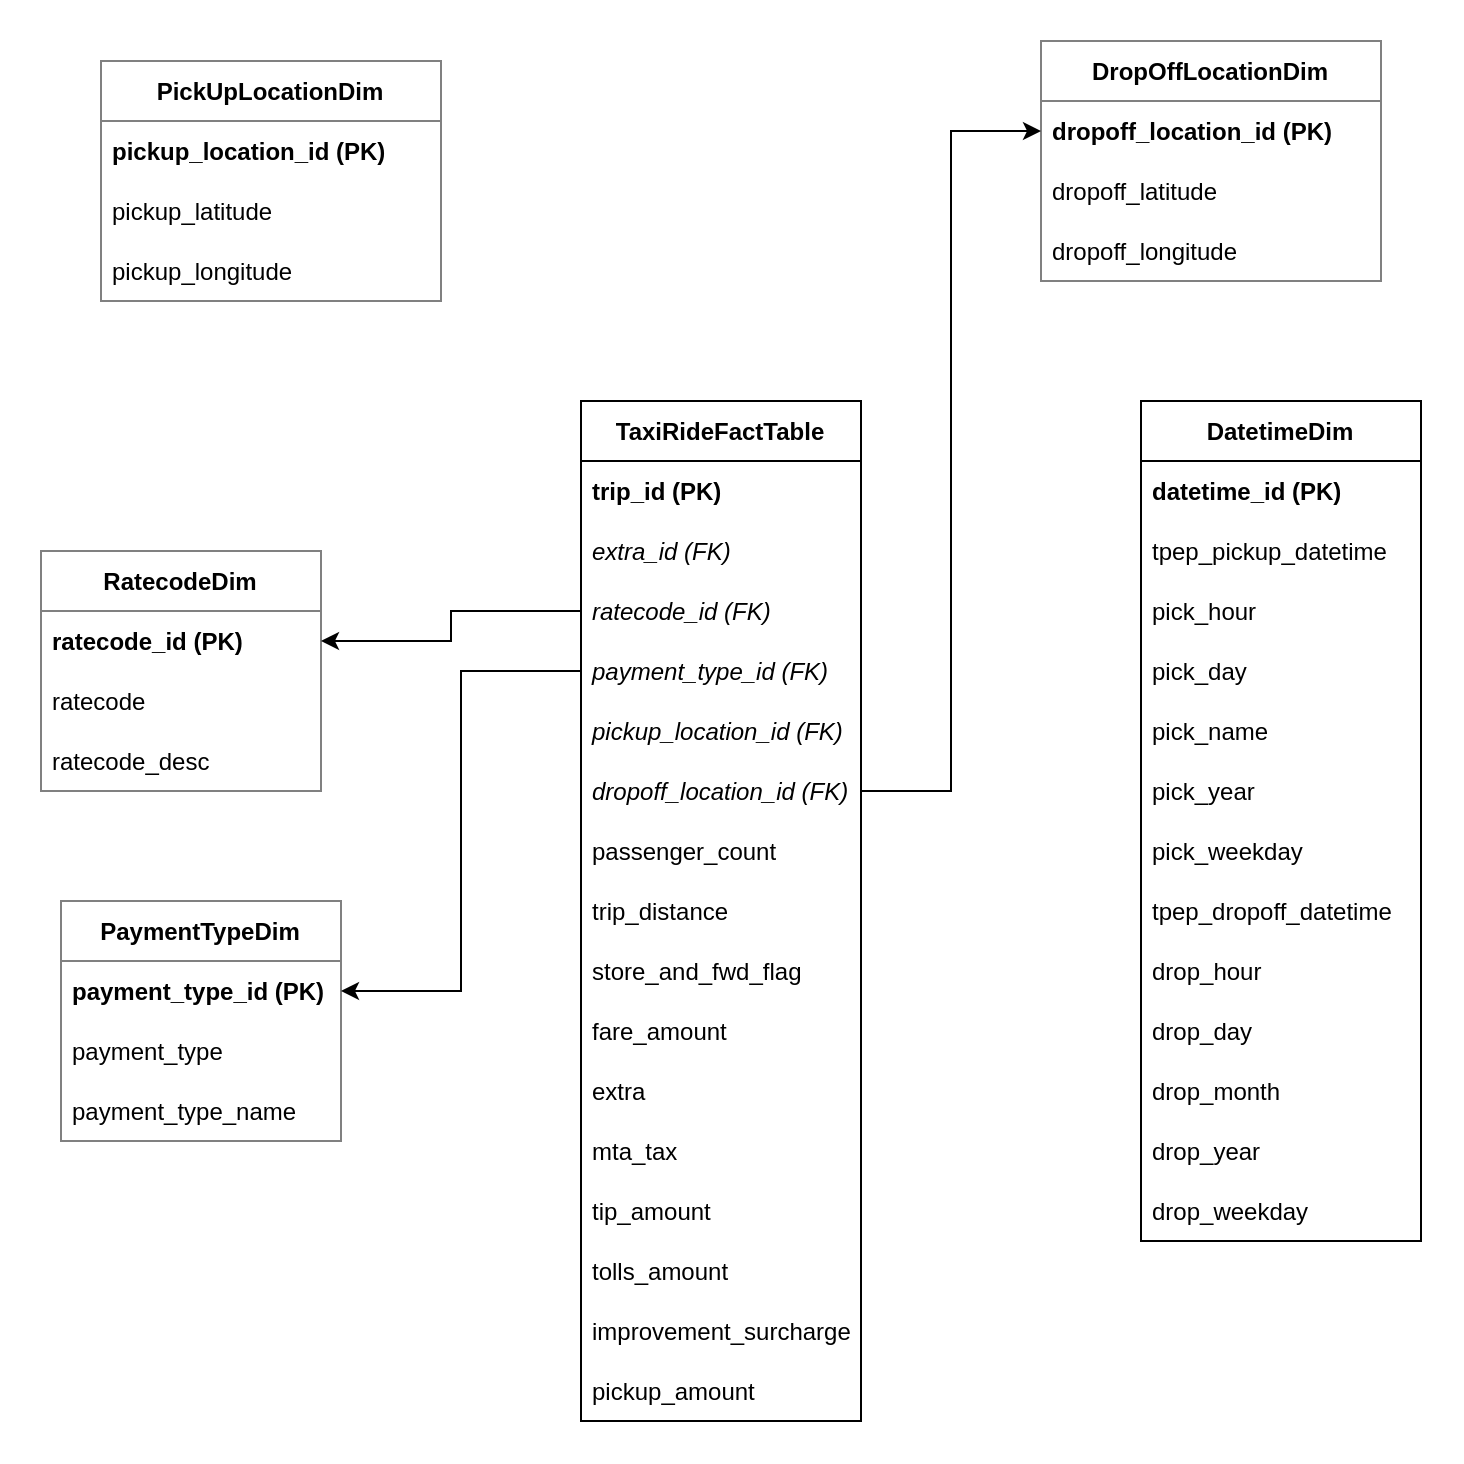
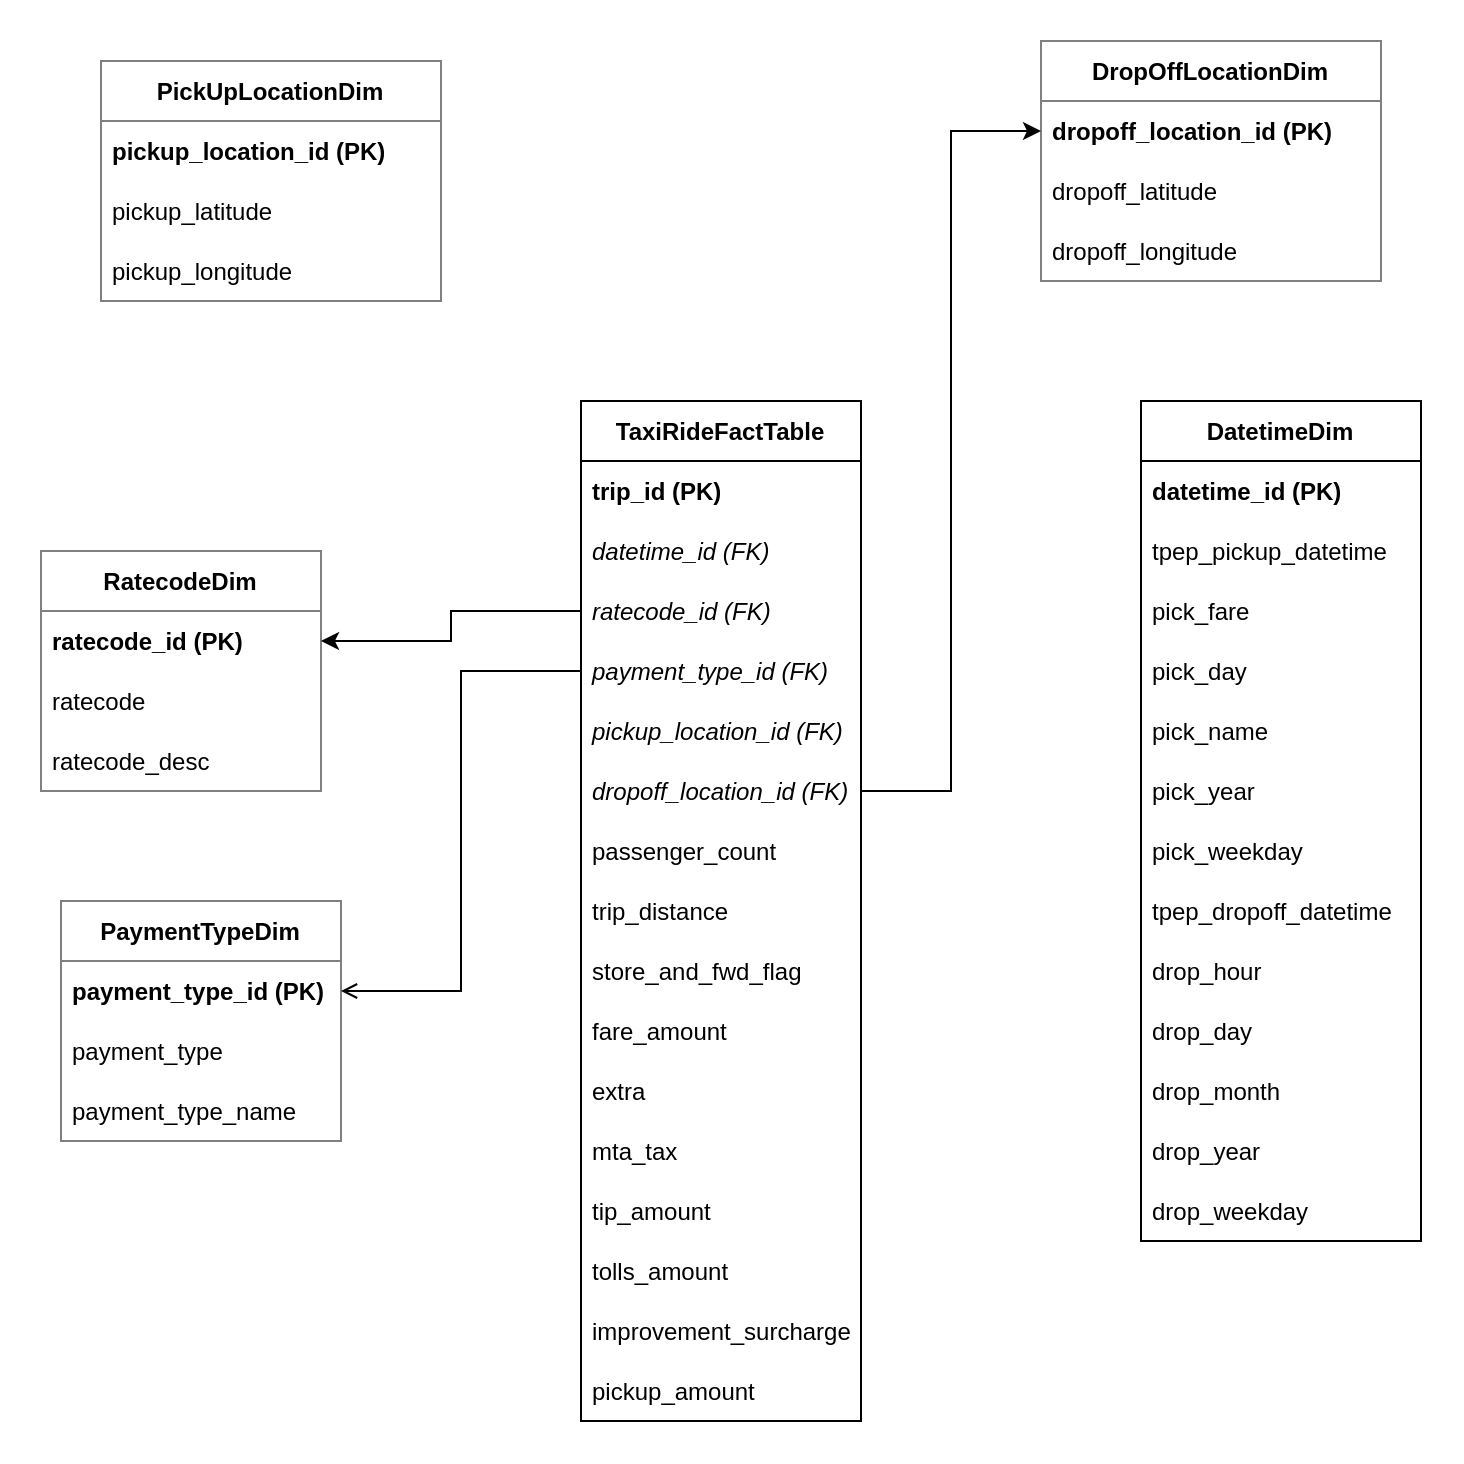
node "extra_id (FK)": label "extra_id (FK)" -> "datetime_id (FK)"
node "pick_hour": label "pick_hour" -> "pick_fare"
edge "payment_type_id (FK)" -> "payment_type_id (PK)": arrowhead classic -> open
